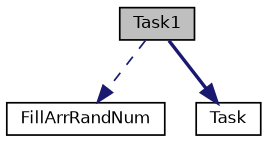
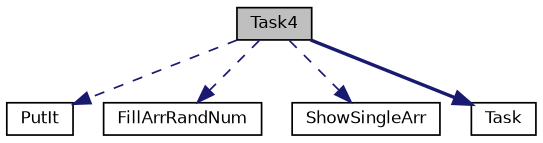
node "Task1": label "Task1" -> "Task4"
node "PutIt": added
node "ShowSingleArr": added
